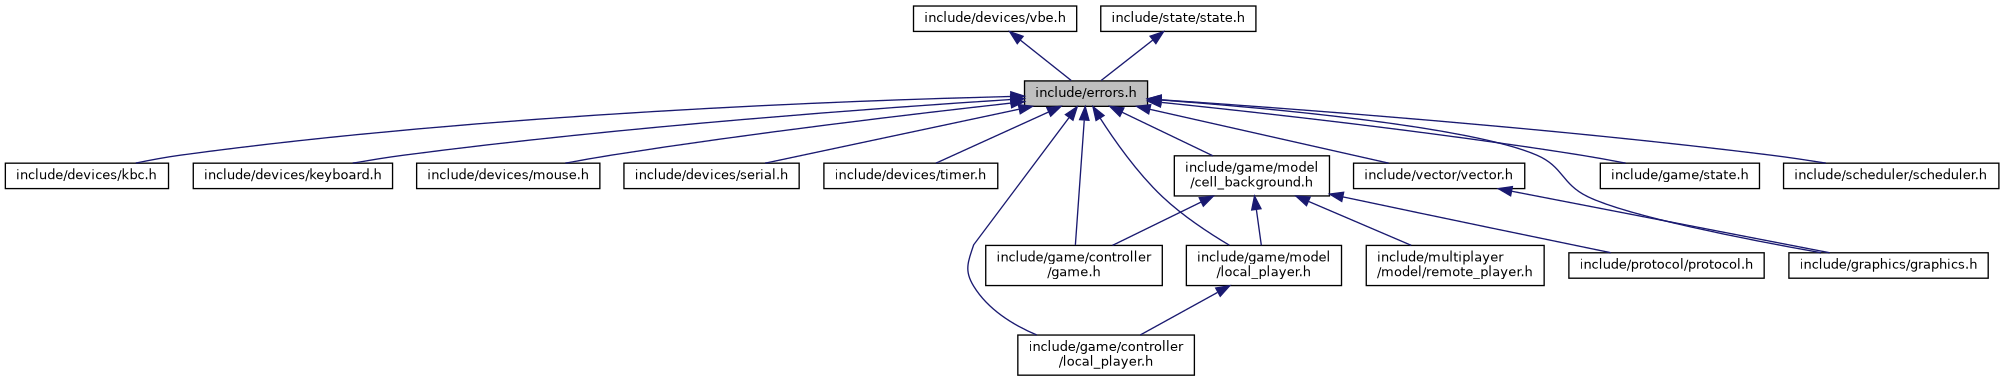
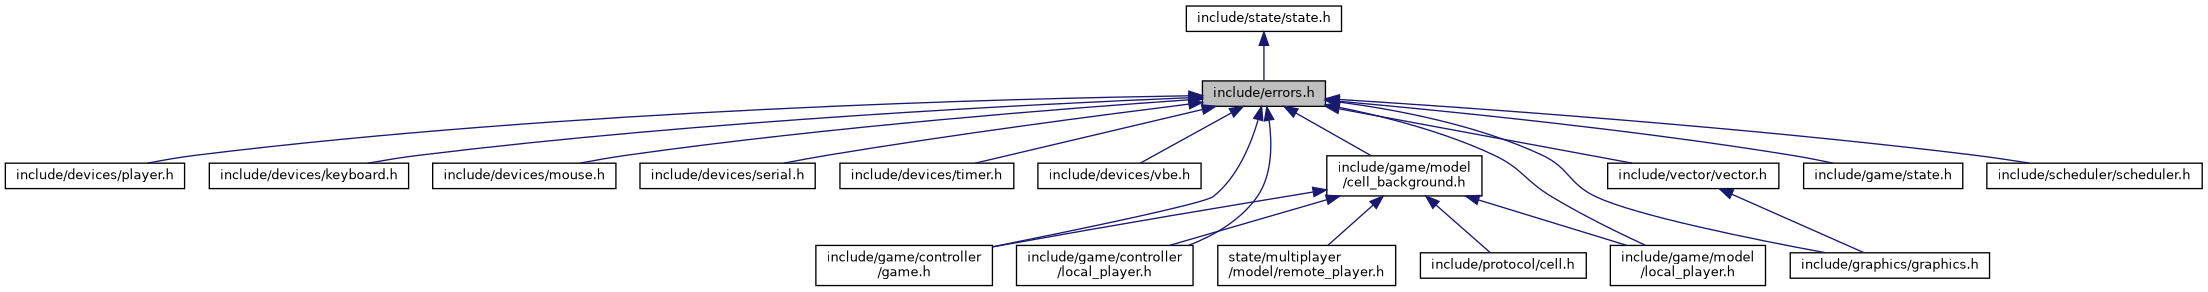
edge "include/errors.h" -> "include/devices/vbe.h": reversed
node "include/devices/kbc.h": label "include/devices/kbc.h" -> "include/devices/player.h"
node "include/multiplayer /model/remote_player.h": label "include/multiplayer /model/remote_player.h" -> "state/multiplayer /model/remote_player.h"
node "include/protocol/protocol.h": label "include/protocol/protocol.h" -> "include/protocol/cell.h"
edge "include/game/controller /local_player.h" -> "include/game/model /local_player.h": now "include/game/controller /local_player.h" -> "include/game/model /cell_background.h"
